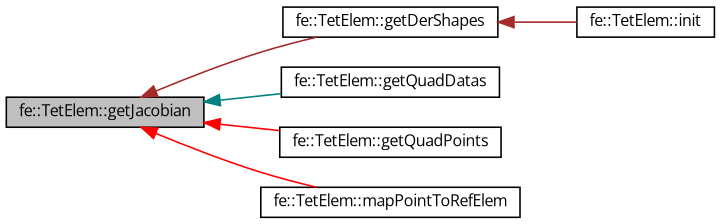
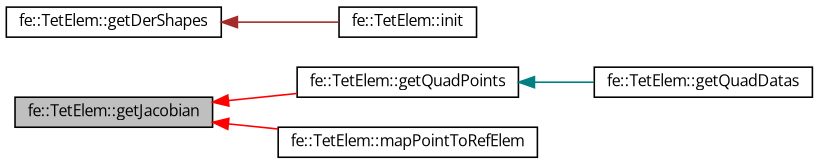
edge "fe::TetElem::getDerShapes" -> "fe::TetElem::getJacobian": removed
edge "fe::TetElem::getQuadDatas" -> "fe::TetElem::getJacobian": now "fe::TetElem::getQuadDatas" -> "fe::TetElem::getQuadPoints"
